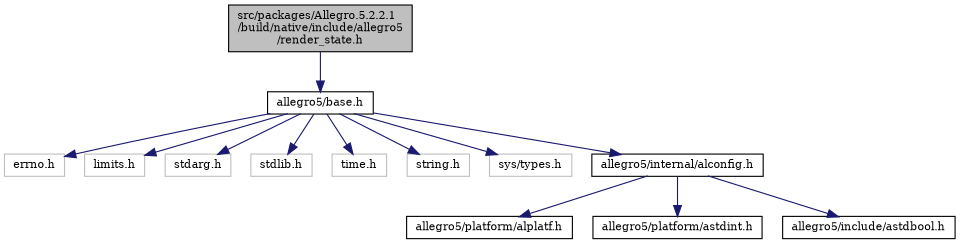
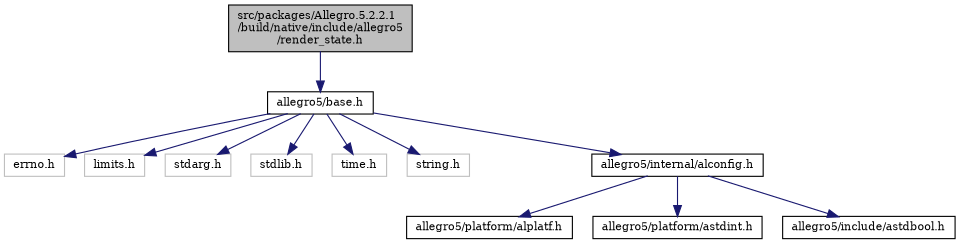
node "sys/types.h": removed
